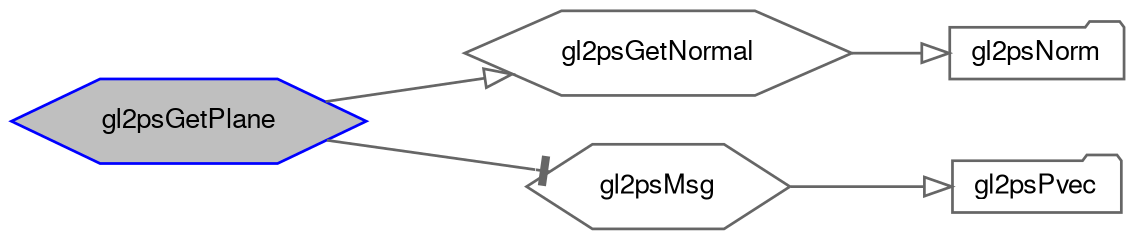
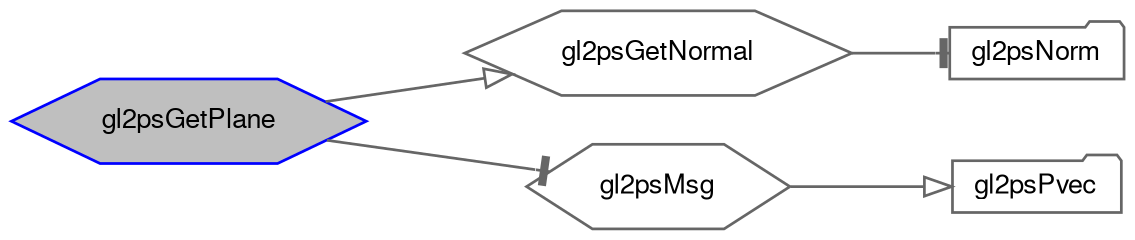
edge "gl2psGetNormal" -> "gl2psNorm": arrowhead onormal -> tee
